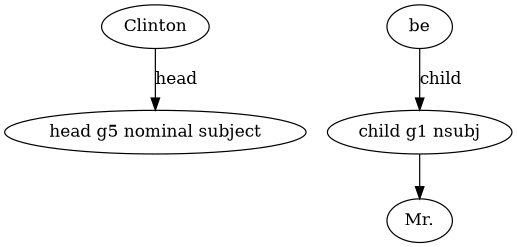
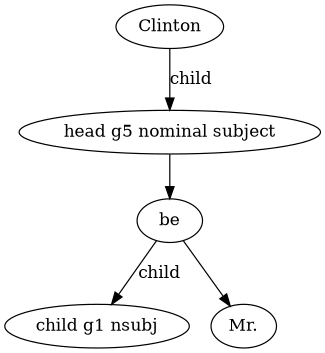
edge "Clinton" -> "head g5 nominal subject": label "head" -> "child"
edge "head g5 nominal subject" -> "be": added
edge "child g1 nsubj" -> "Mr.": now "be" -> "Mr."
